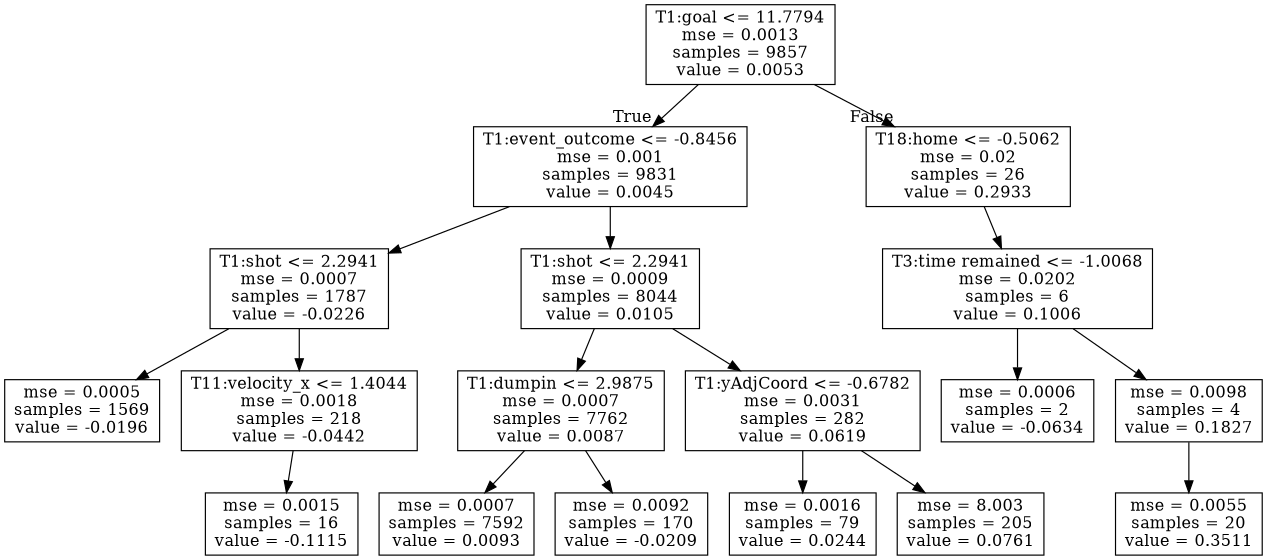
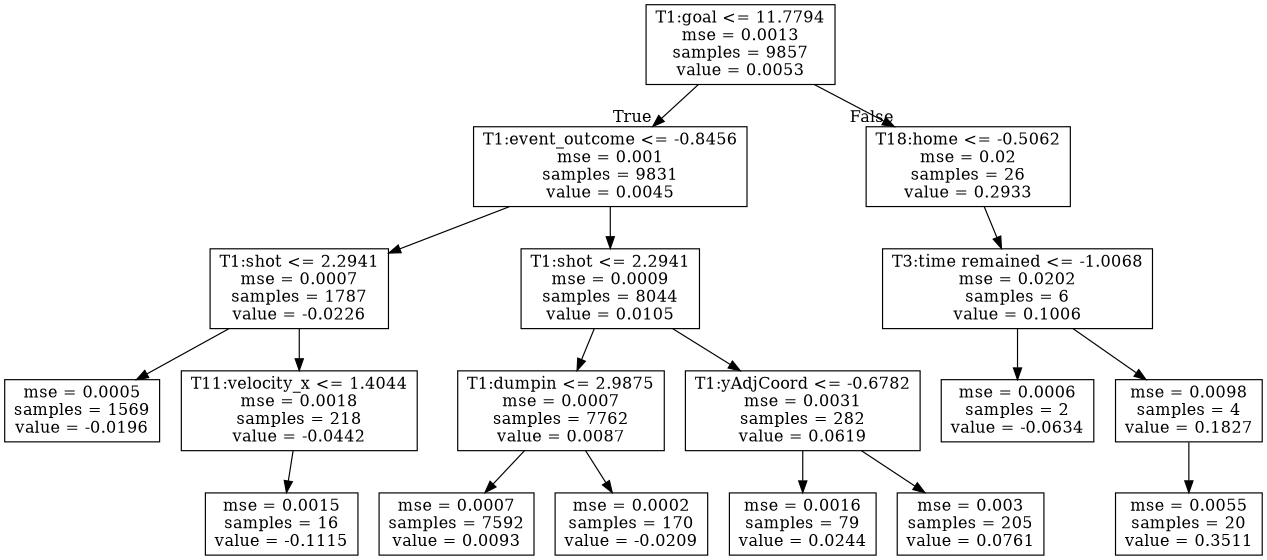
node "mse = 0.0092 samples = 170 value = -0.0209": label "mse = 0.0092 samples = 170 value = -0.0209" -> "mse = 0.0002 samples = 170 value = -0.0209"
node "mse = 8.003 samples = 205 value = 0.0761": label "mse = 8.003 samples = 205 value = 0.0761" -> "mse = 0.003 samples = 205 value = 0.0761"
